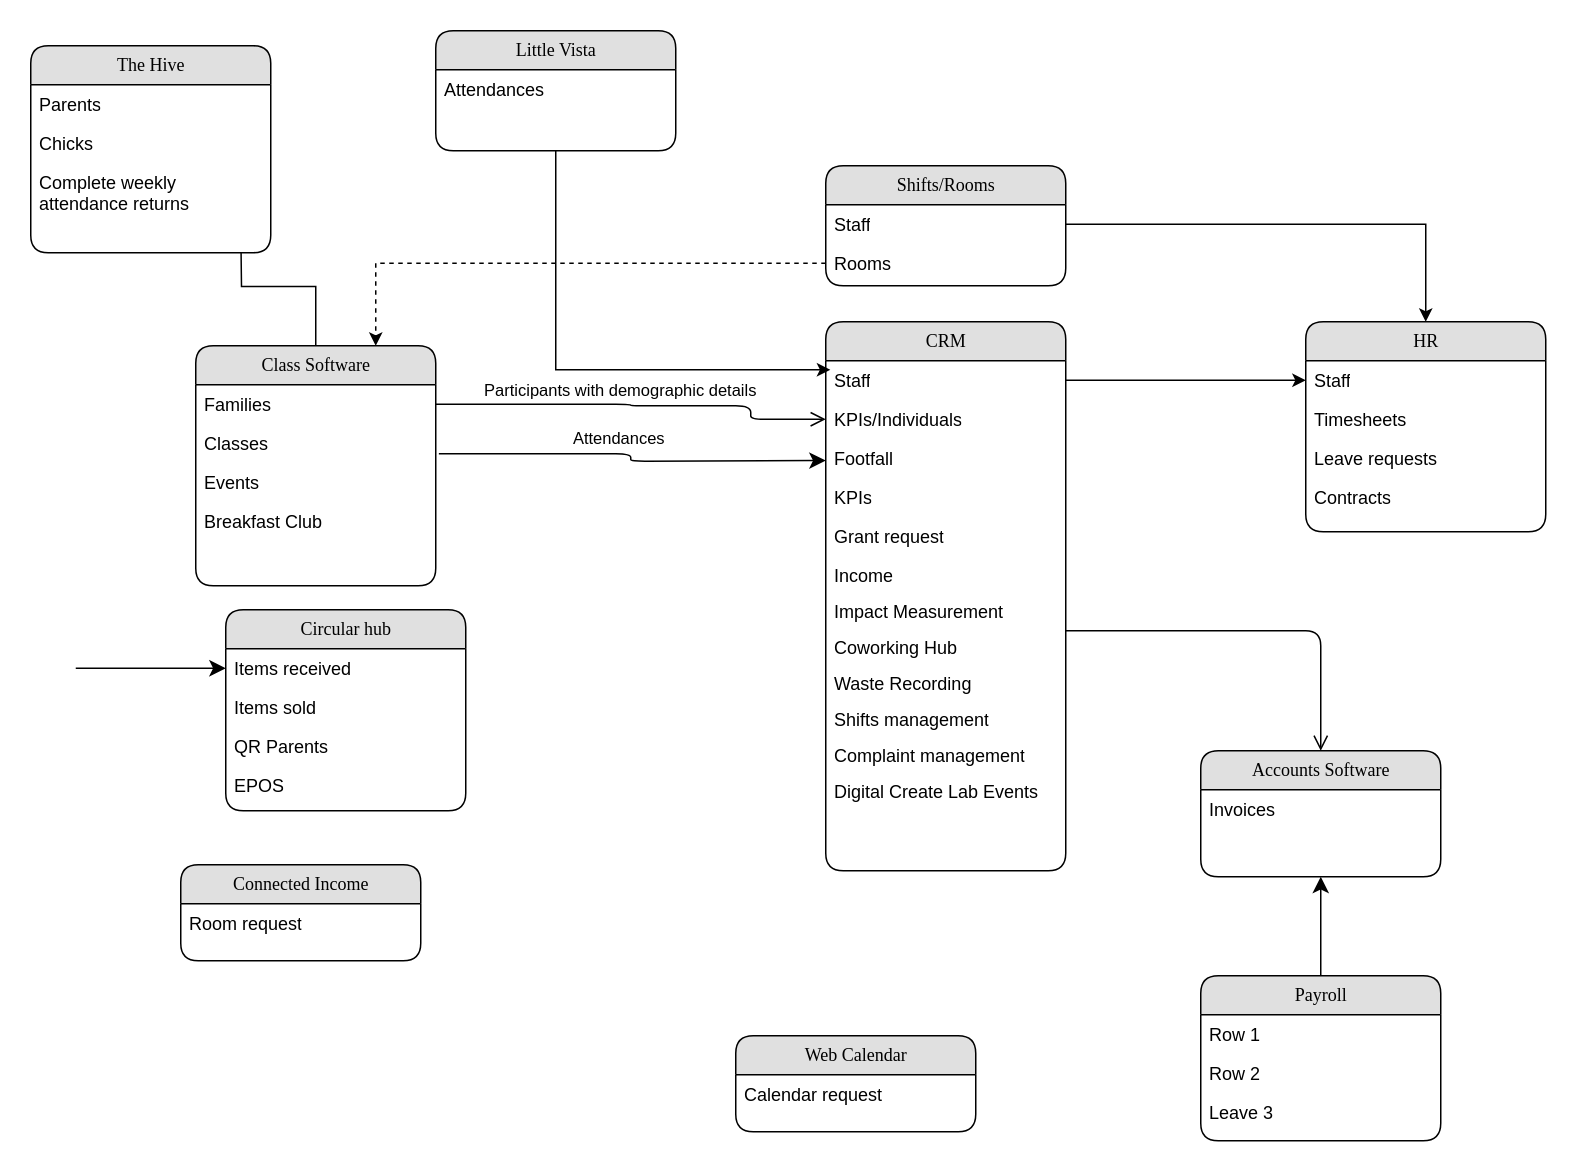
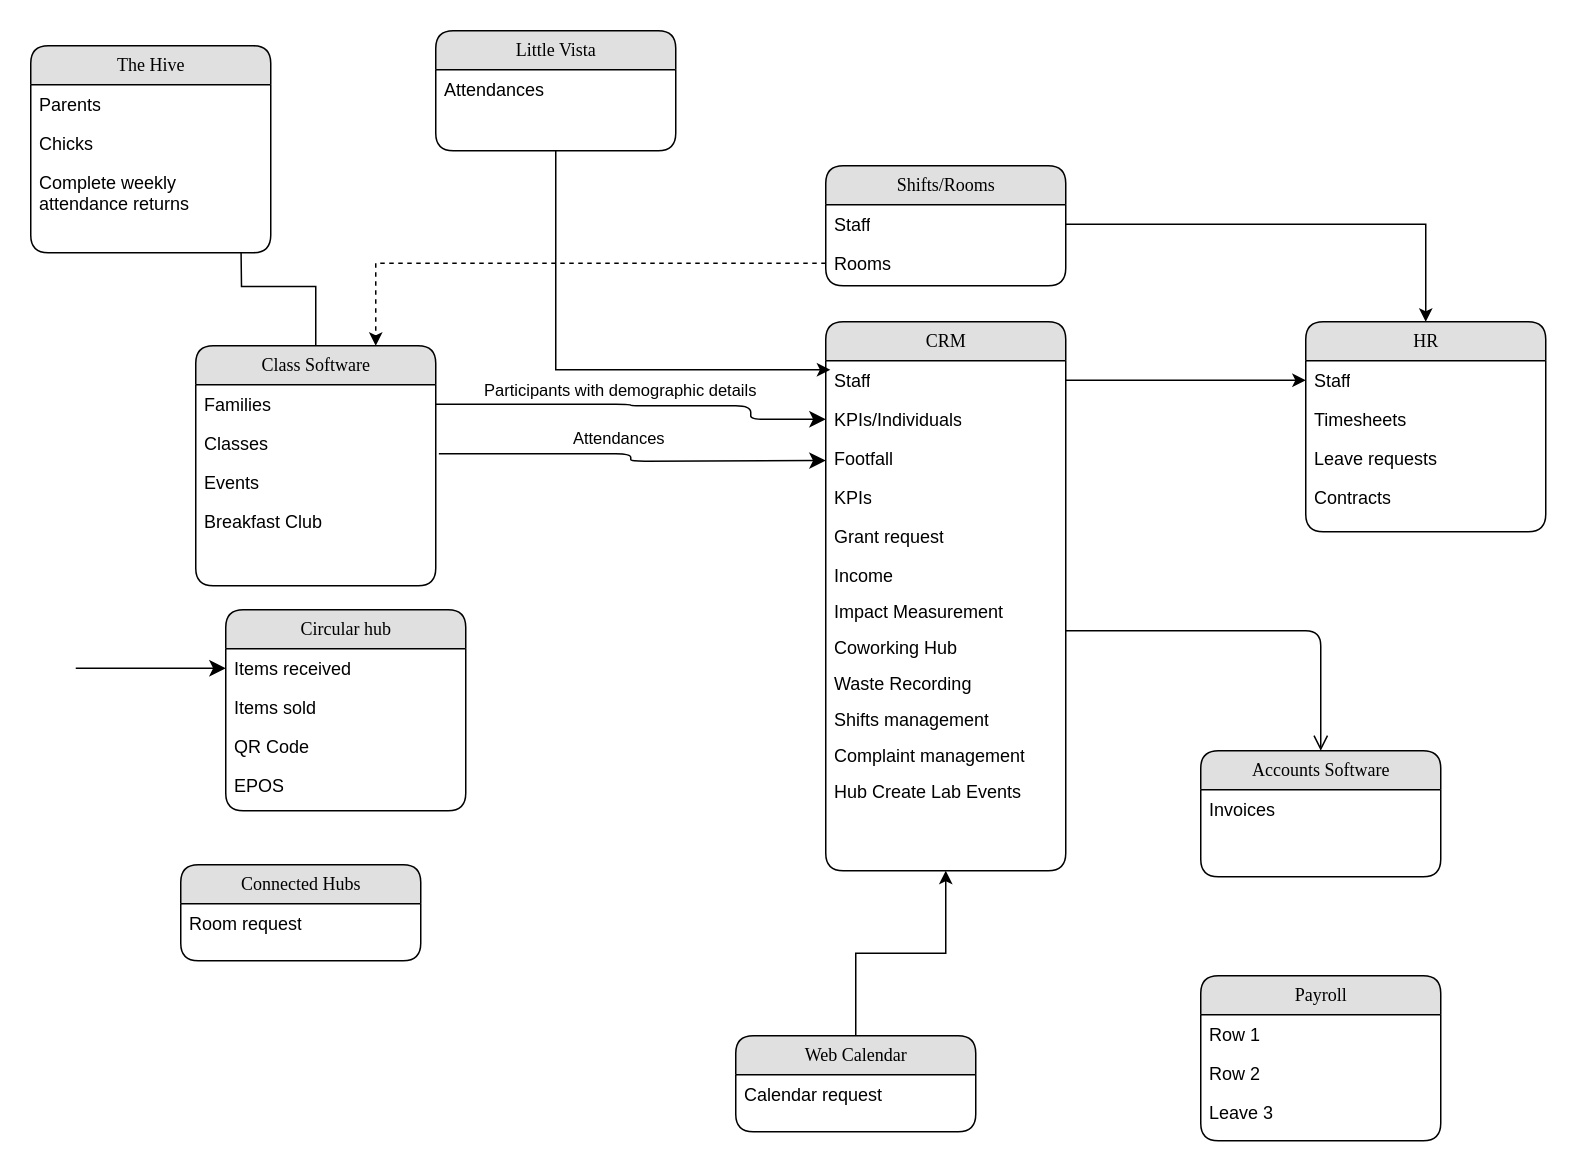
edge "Families" -> "KPIs/Individuals": arrowhead open -> classic
node "QR Parents": label "QR Parents" -> "QR Code"
node "Digital Create Lab Events": label "Digital Create Lab Events" -> "Hub Create Lab Events"
node "Connected Income": label "Connected Income" -> "Connected Hubs"
edge "Payroll" -> "Accounts Software": removed
edge "Web Calendar" -> "CRM": added
